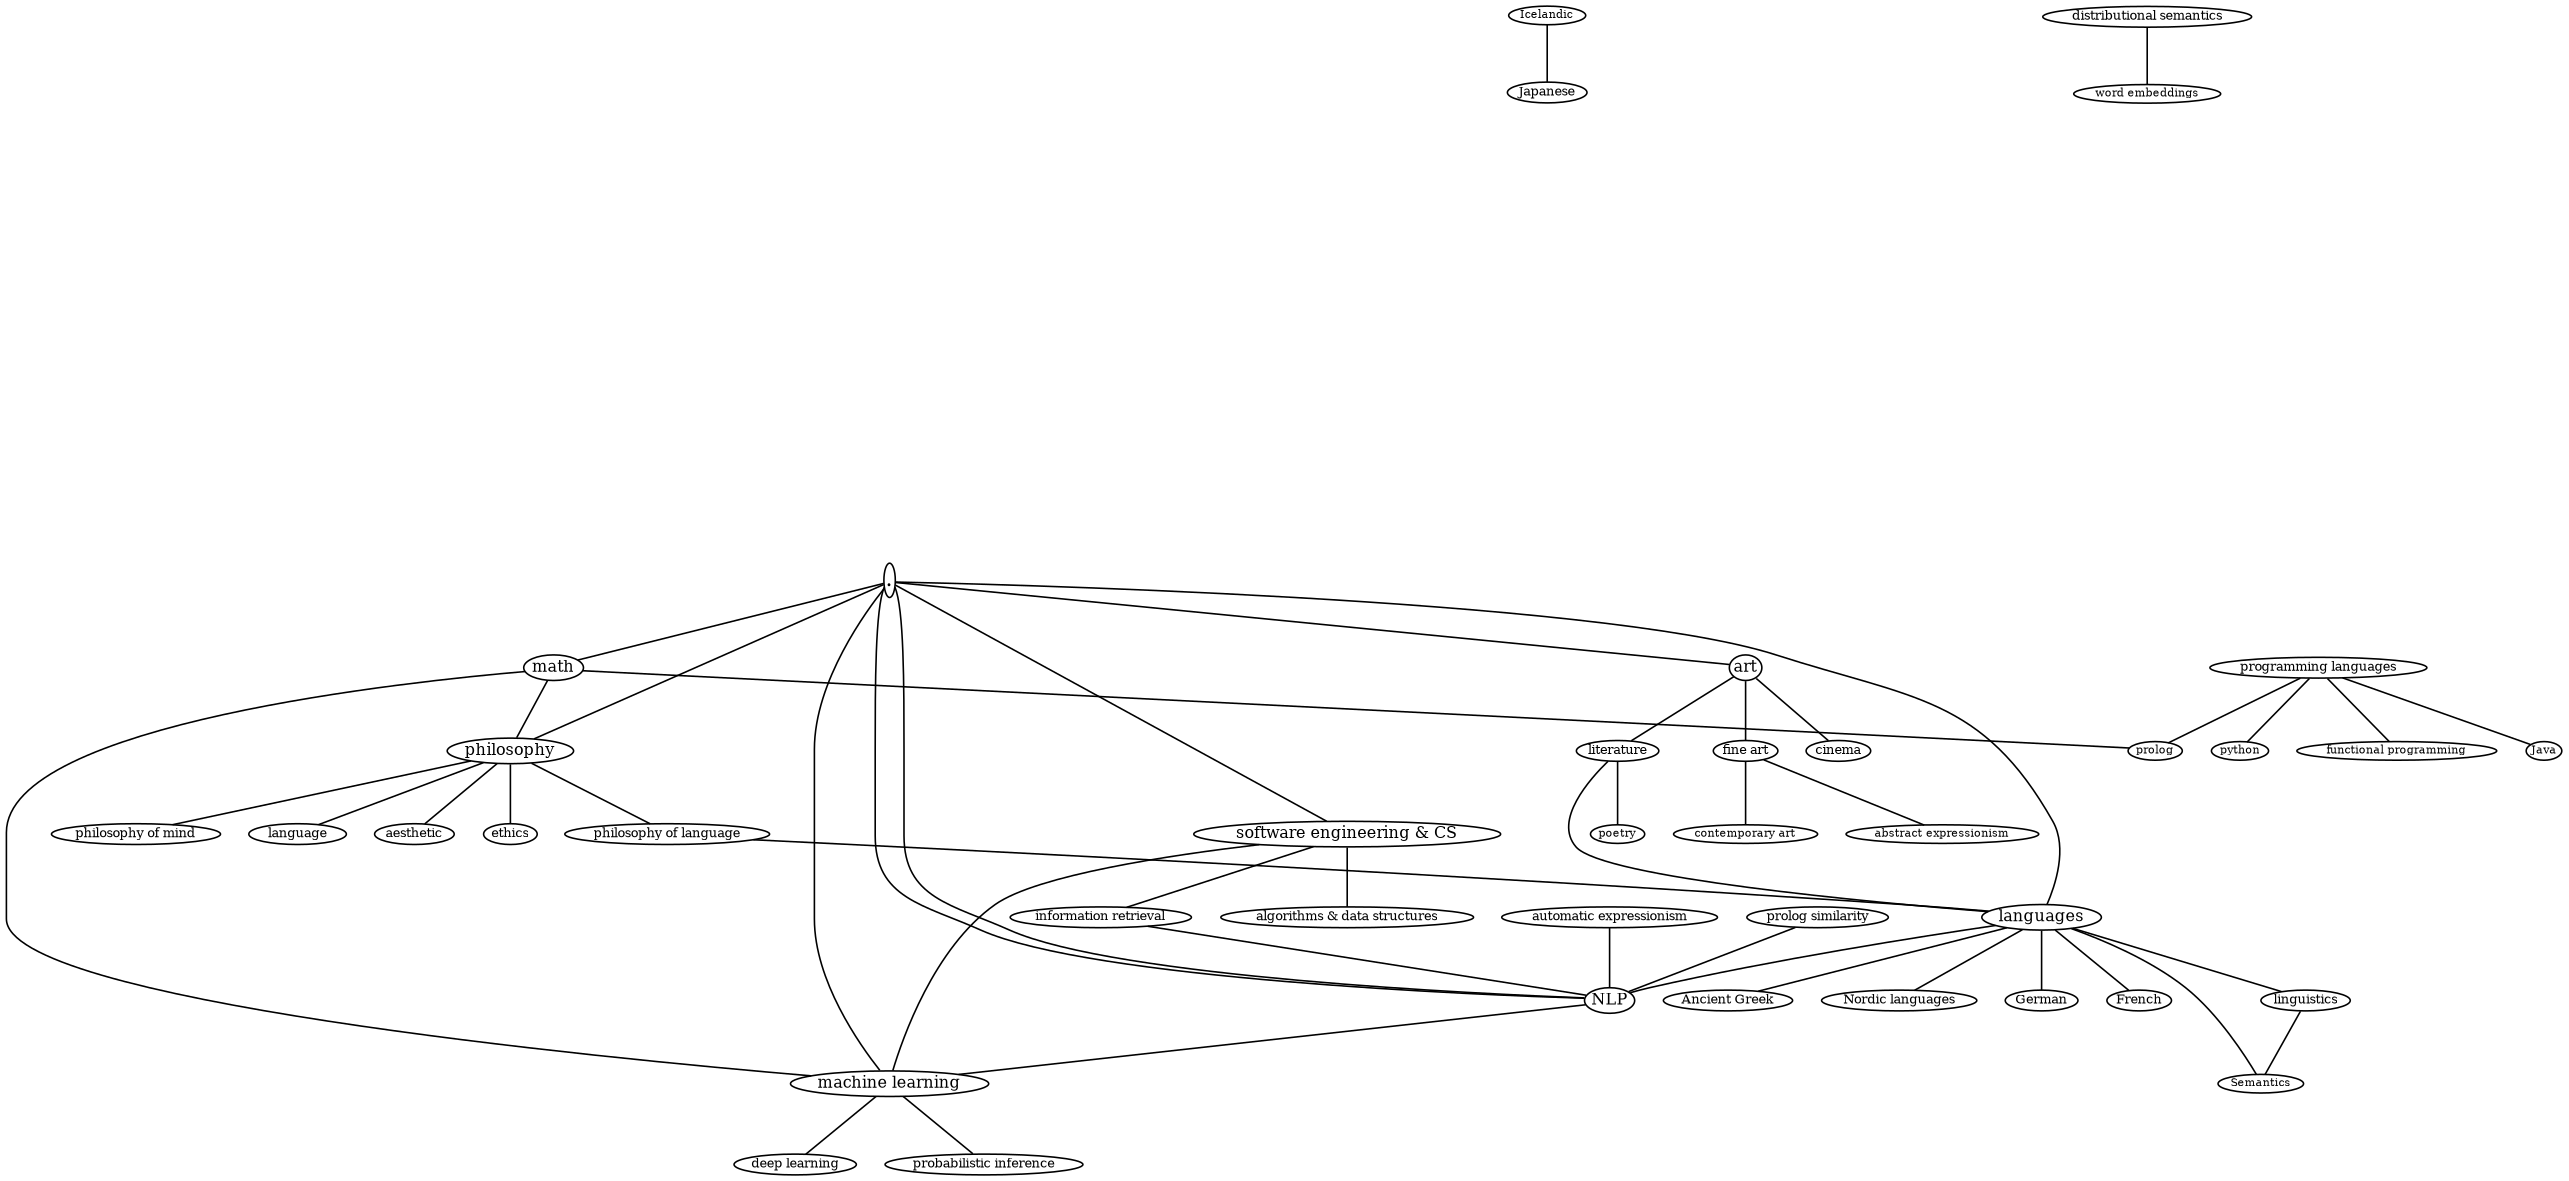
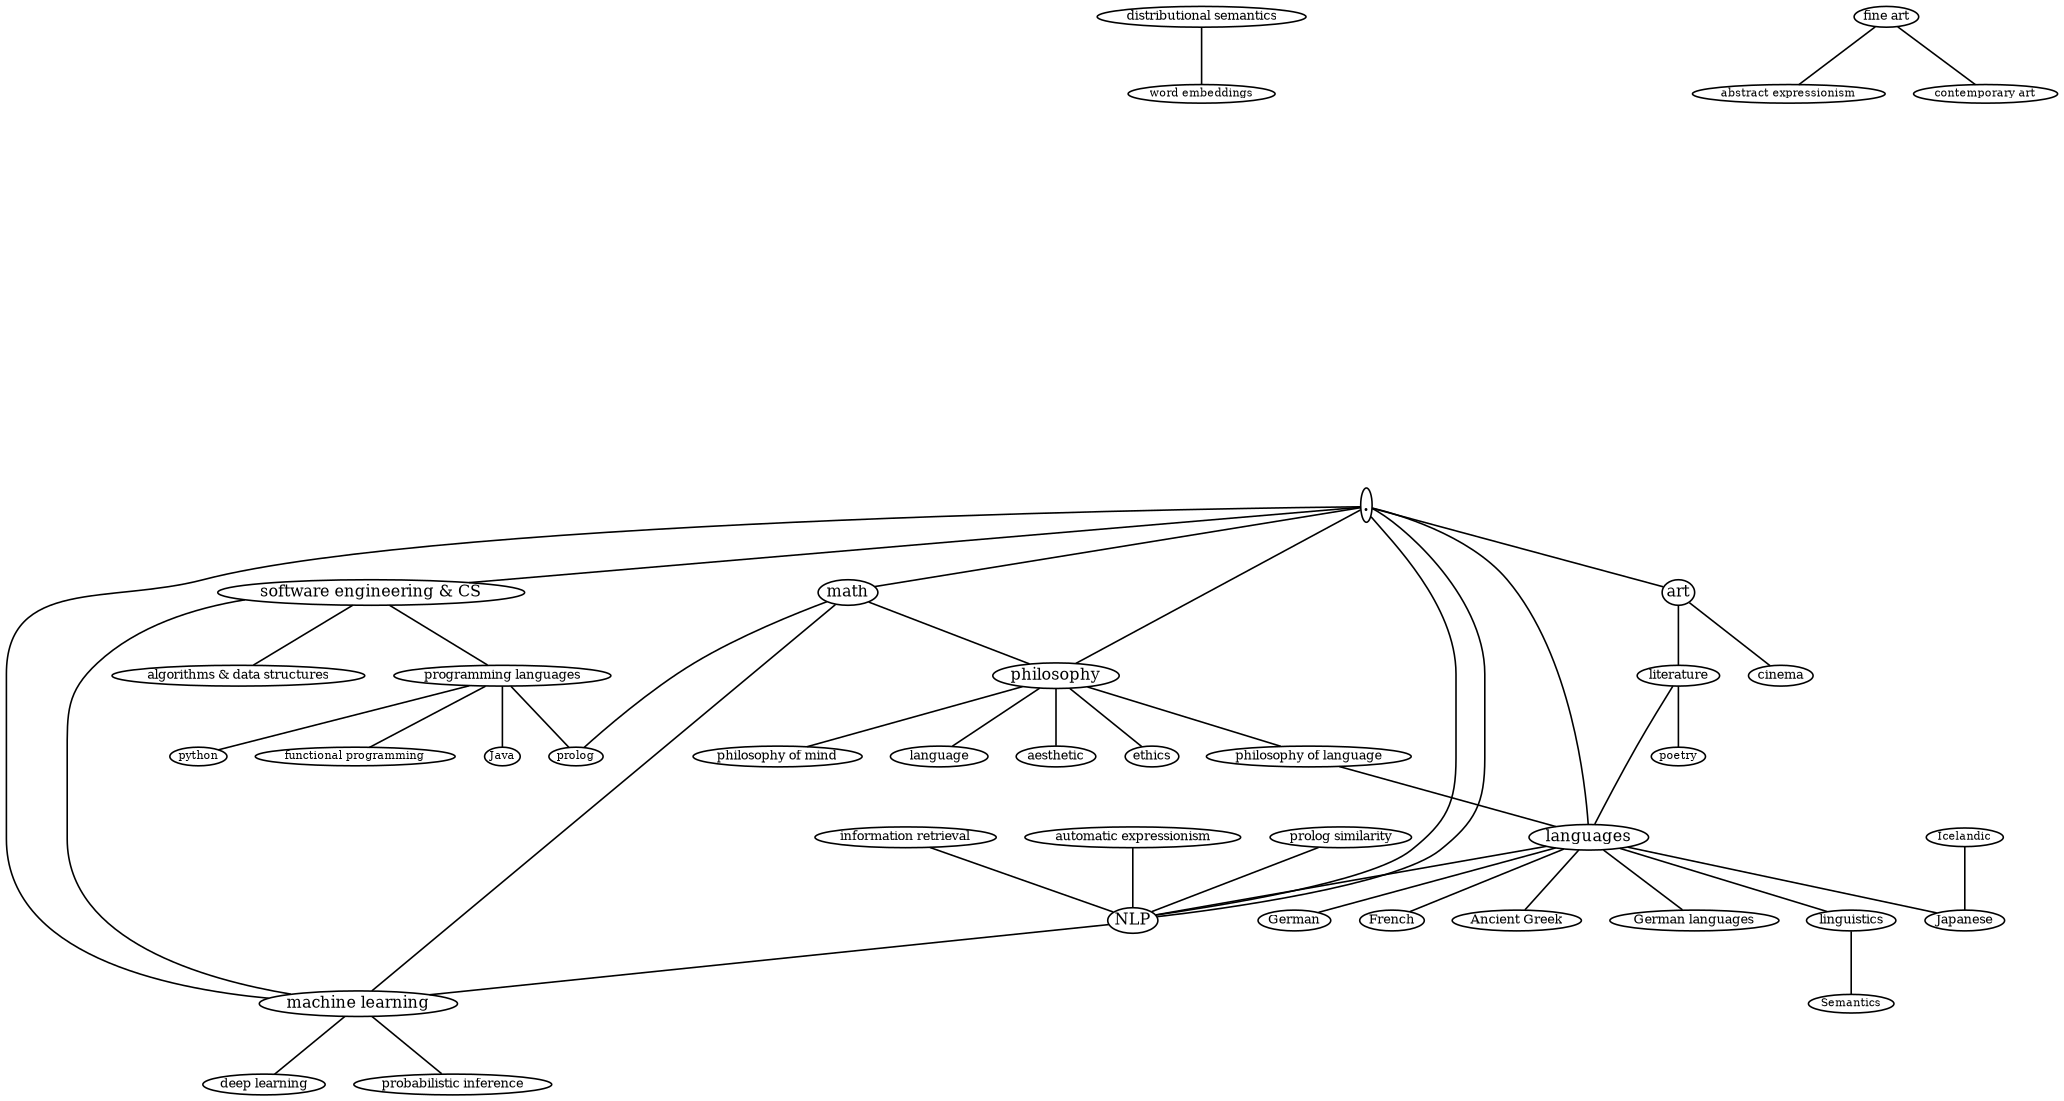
edge "art" -- "fine art": removed
edge "software engineering & CS" -- "information retrieval": now "software engineering & CS" -- "programming languages"
edge "languages" -- "Semantics": now "languages" -- "Japanese"
node "Nordic languages": label "Nordic languages" -> "German languages"
